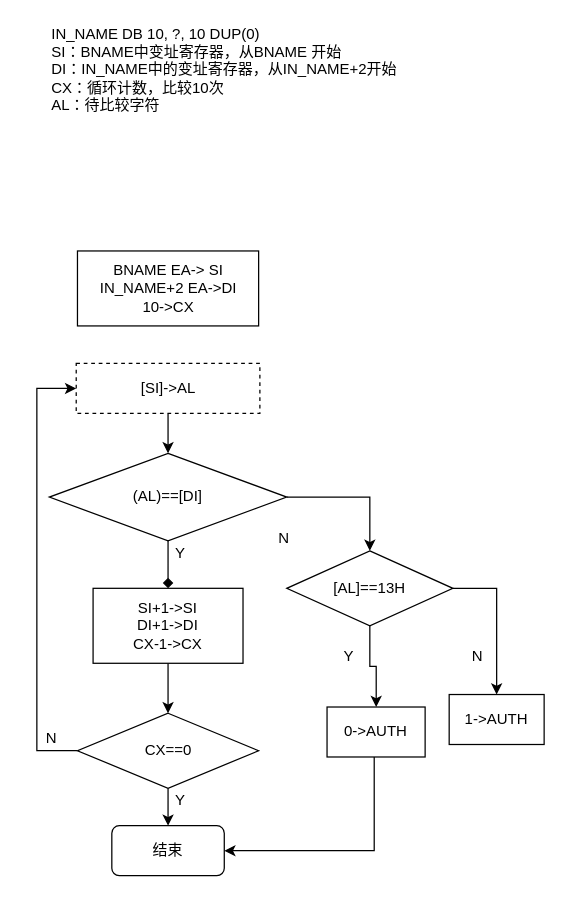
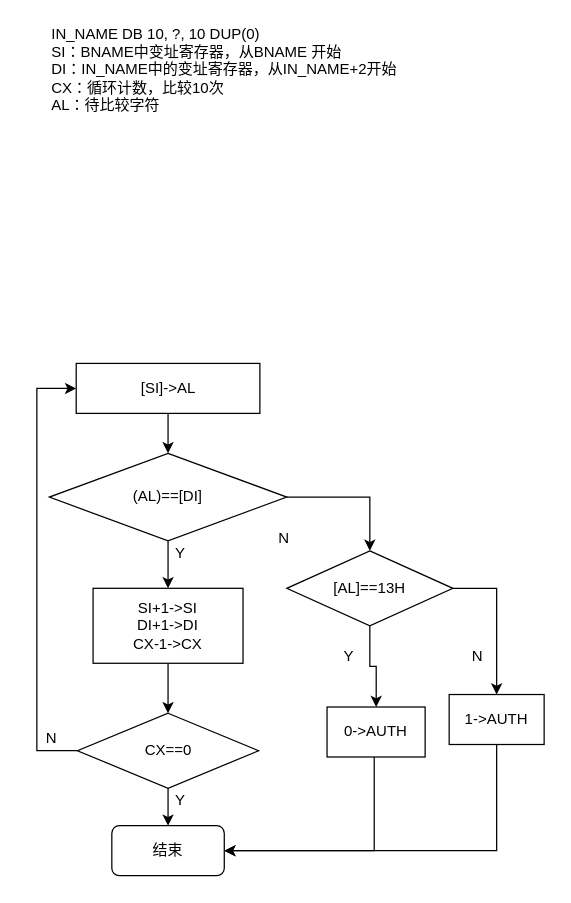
node "BNAME EA-> SI IN_NAME+2 EA->DI 10->CX": removed
node "[SI]->AL": style dashed -> solid
edge "(AL)==[DI]" -> "SI+1->SI DI+1->DI CX-1->CX": arrowhead diamond -> classic
edge "1->AUTH" -> "结束": added
